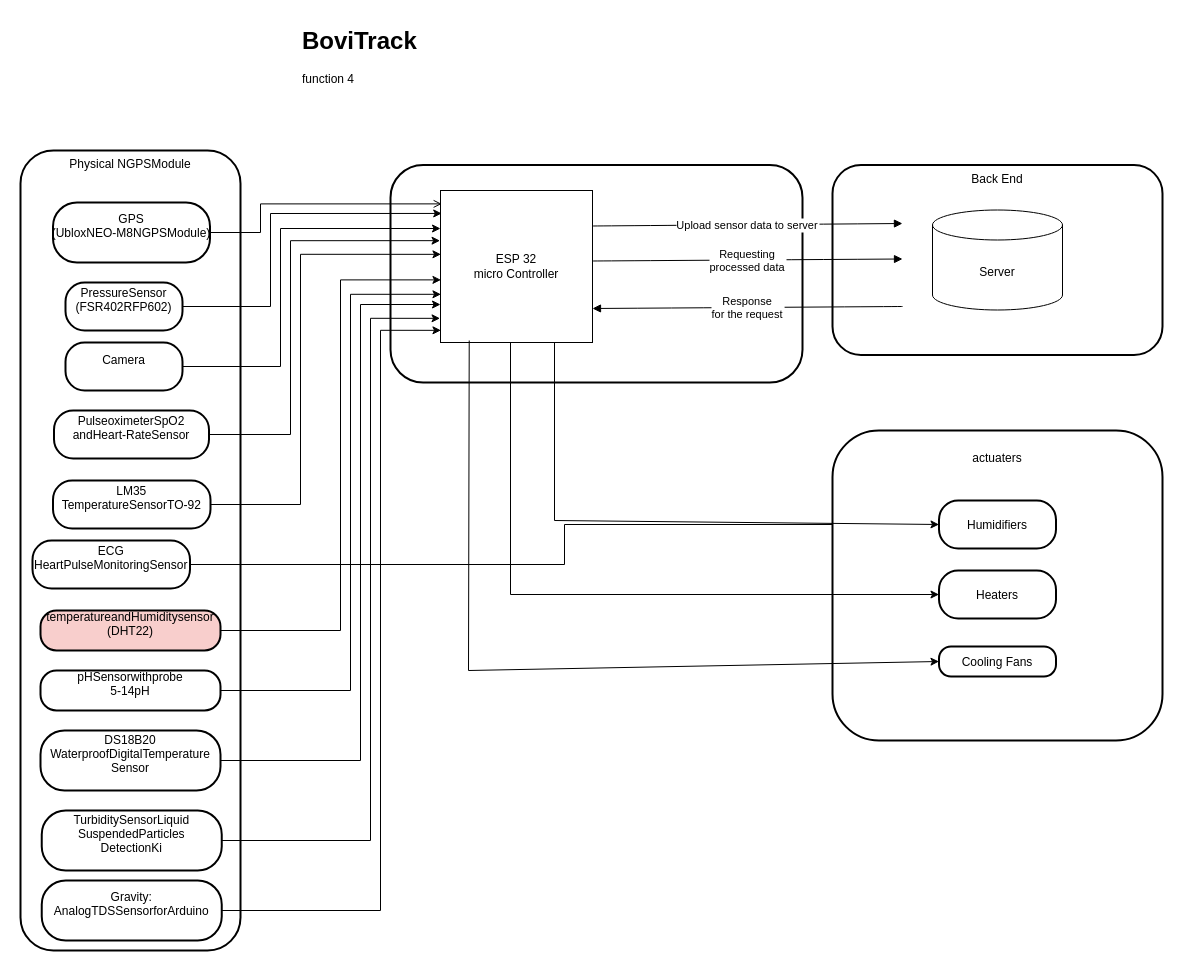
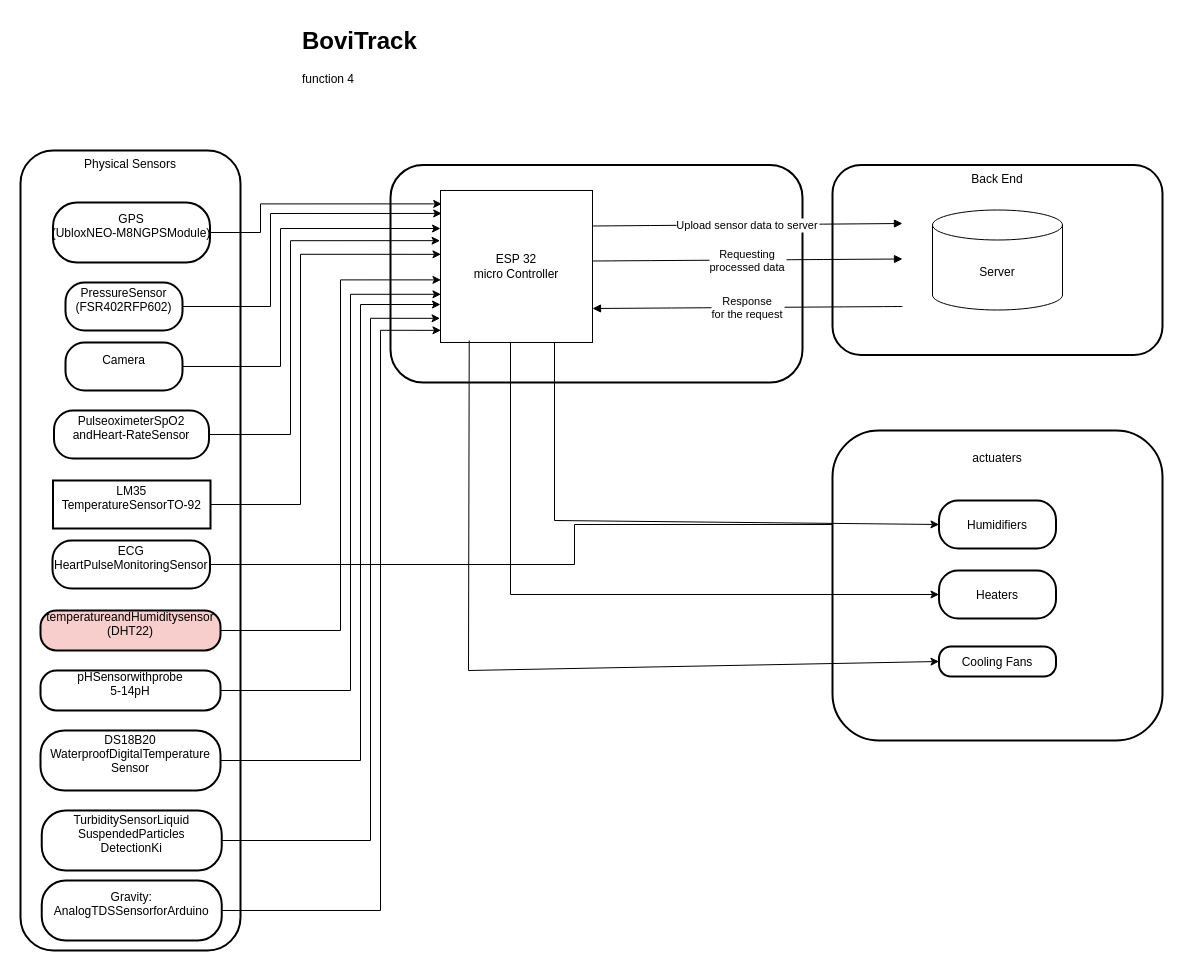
node "Physical NGPSModule": label "Physical NGPSModule" -> "Physical Sensors"
edge "GPS (UbloxNEO-M8NGPSModule)" -> "ESP 32 micro Controller": arrowhead open -> classic
node "LM35 TemperatureSensorTO-92": shape rounded rectangle -> rectangle
node "ECG HeartPulseMonitoringSensor": moved (111, 565) -> (131, 565)
